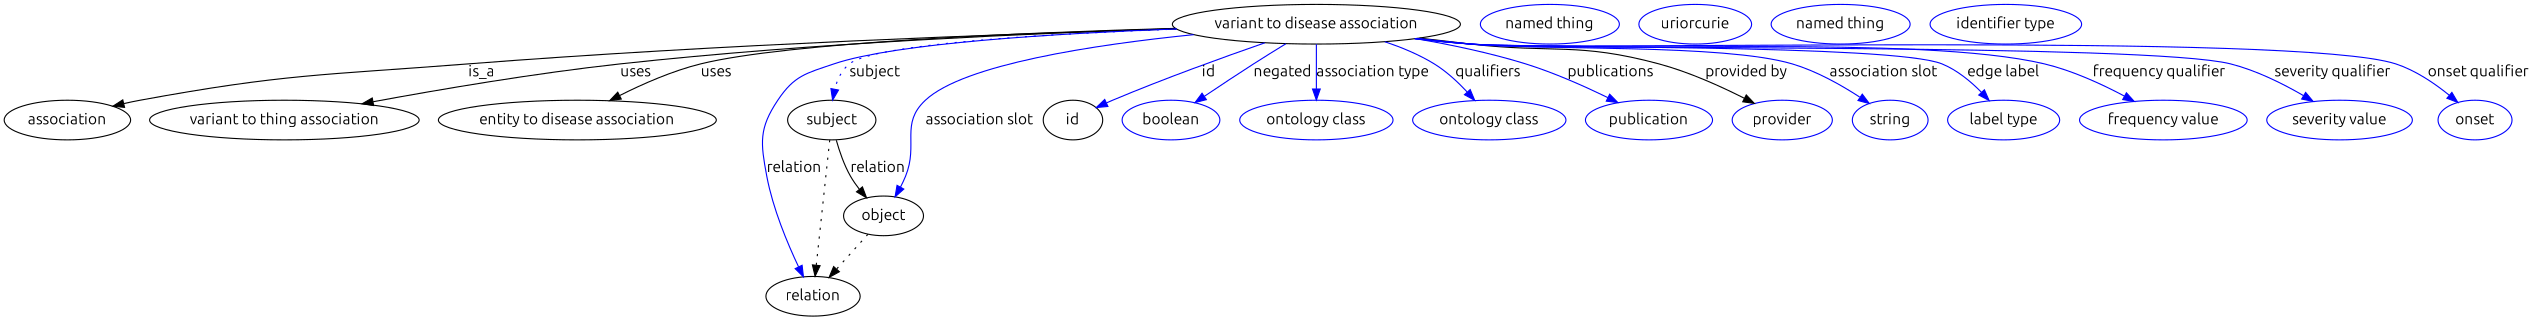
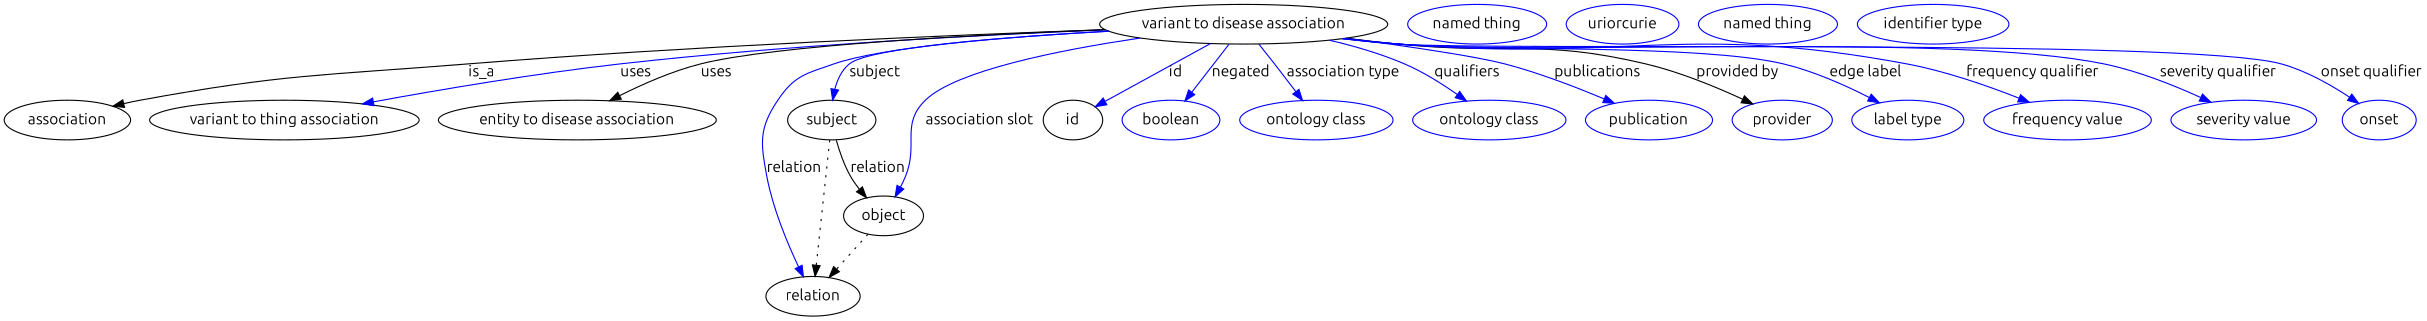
edge "variant to disease association" -> "subject": style dotted -> solid
edge "variant to disease association" -> "variant to thing association": color black -> blue
node "string": removed
